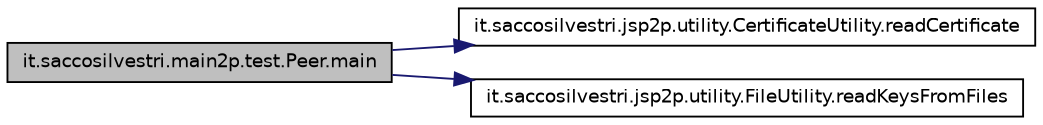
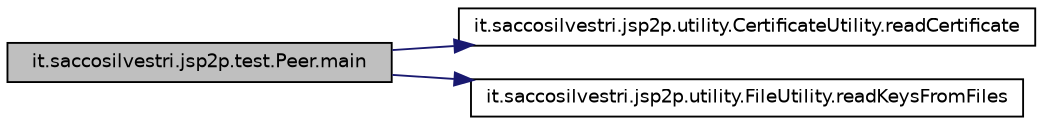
node "it.saccosilvestri.main2p.test.Peer.main": label "it.saccosilvestri.main2p.test.Peer.main" -> "it.saccosilvestri.jsp2p.test.Peer.main"
